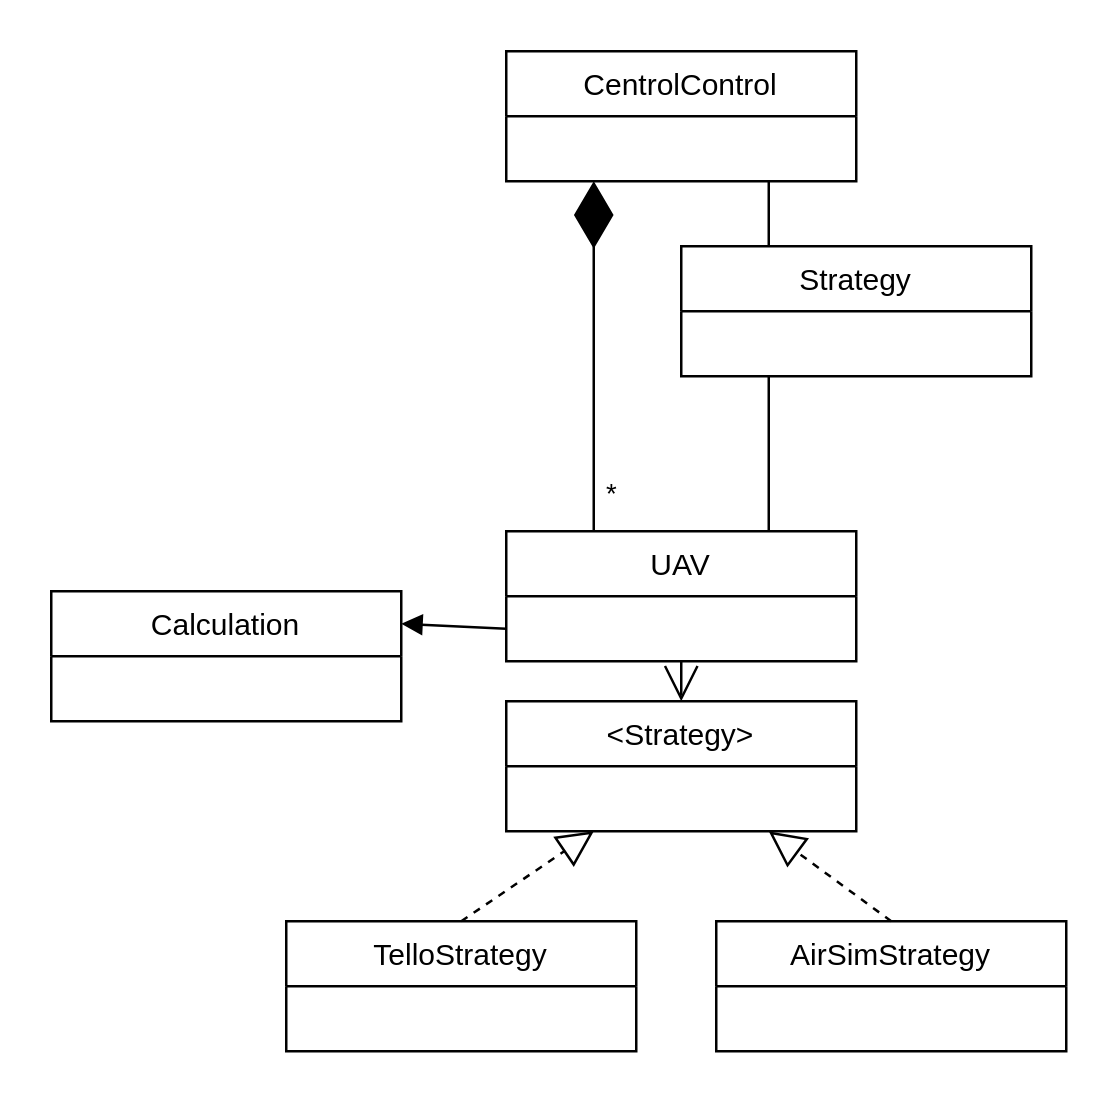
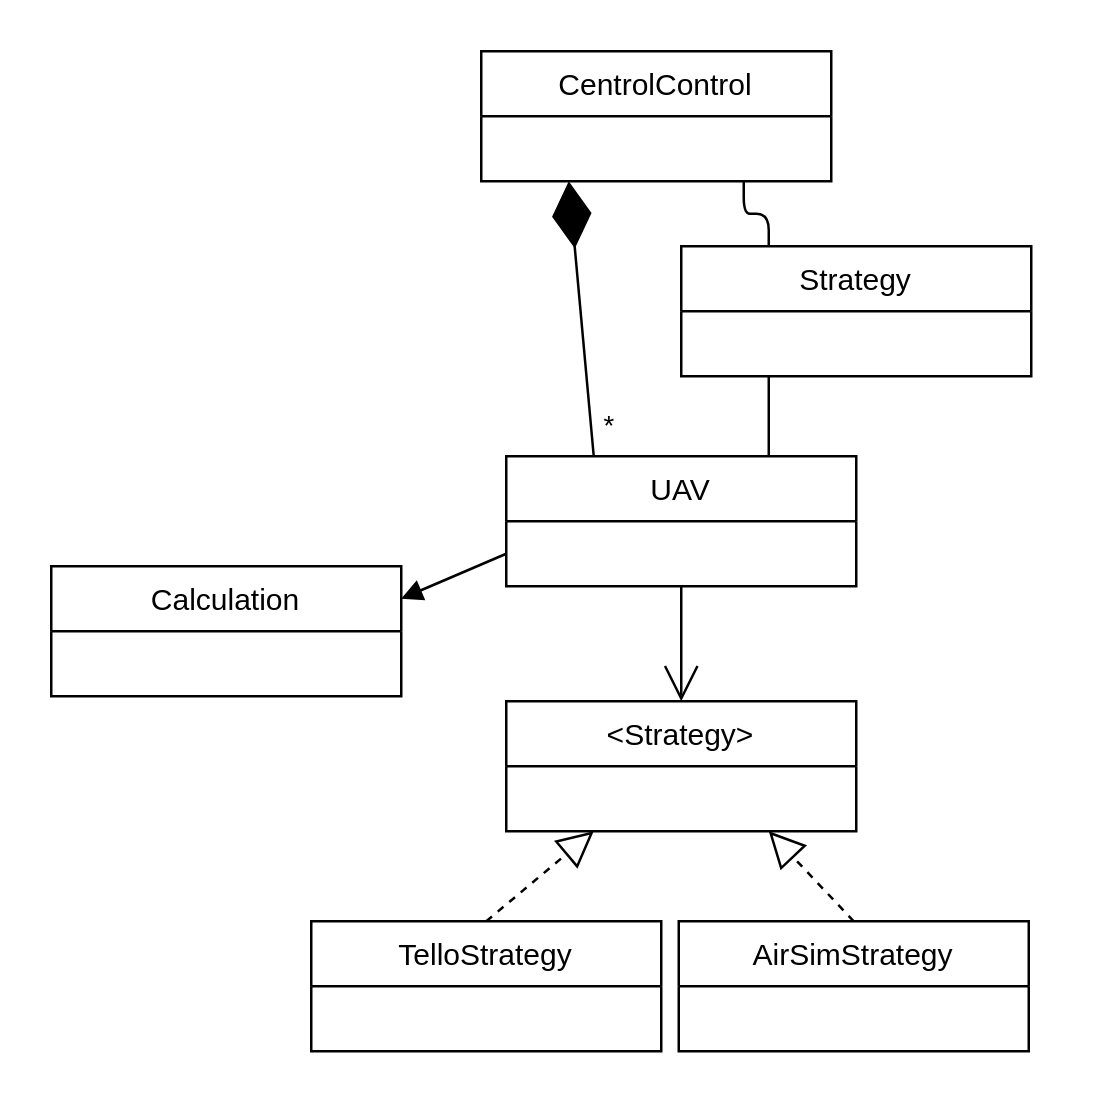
node "CentrolControl": moved (681, 116) -> (656, 116)
node "UAV": moved (681, 596) -> (681, 521)
node "Calculation": moved (226, 656) -> (226, 631)
node "TelloStrategy": moved (461, 986) -> (486, 986)
node "AirSimStrategy": moved (891, 986) -> (854, 986)
